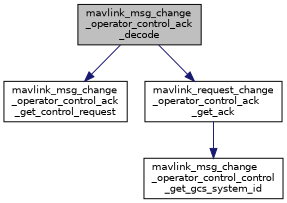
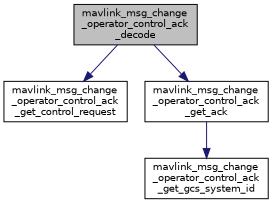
node "mavlink_request_change _operator_control_ack _get_ack": label "mavlink_request_change _operator_control_ack _get_ack" -> "mavlink_msg_change _operator_control_ack _get_ack"
node "mavlink_msg_change _operator_control_control _get_gcs_system_id": label "mavlink_msg_change _operator_control_control _get_gcs_system_id" -> "mavlink_msg_change _operator_control_ack _get_gcs_system_id"
